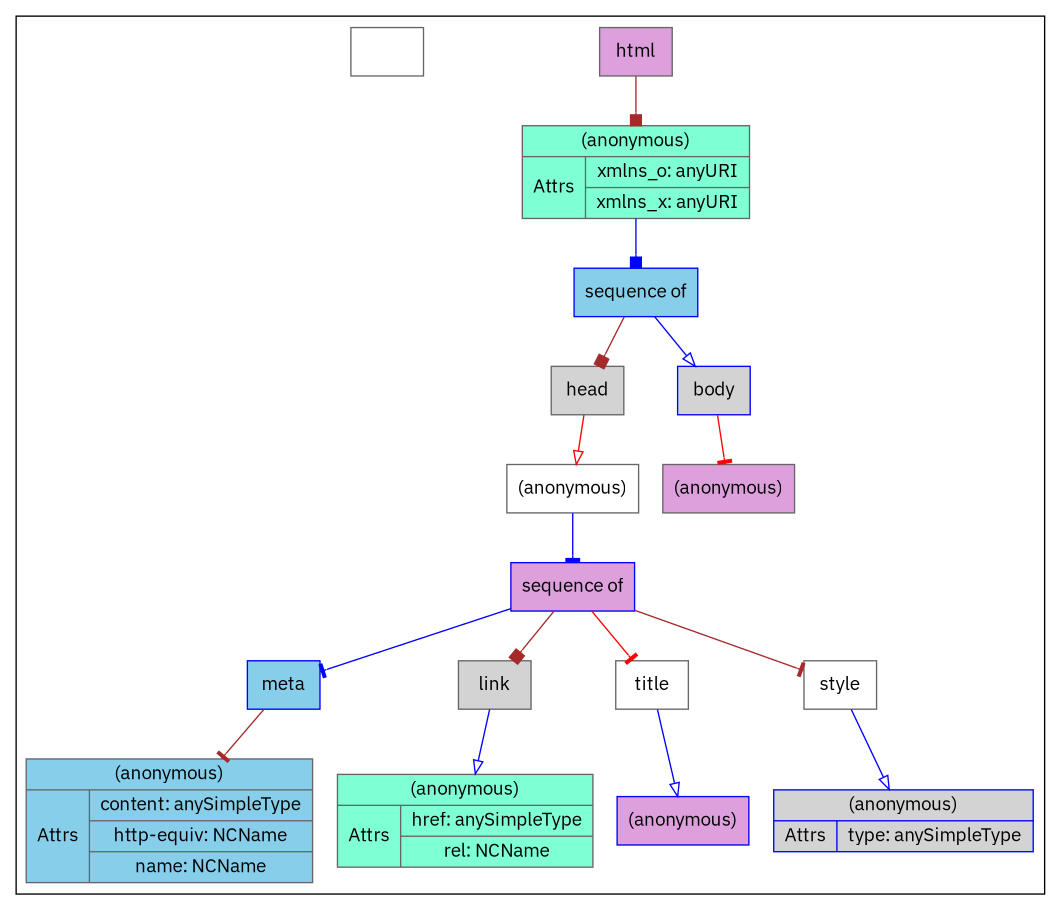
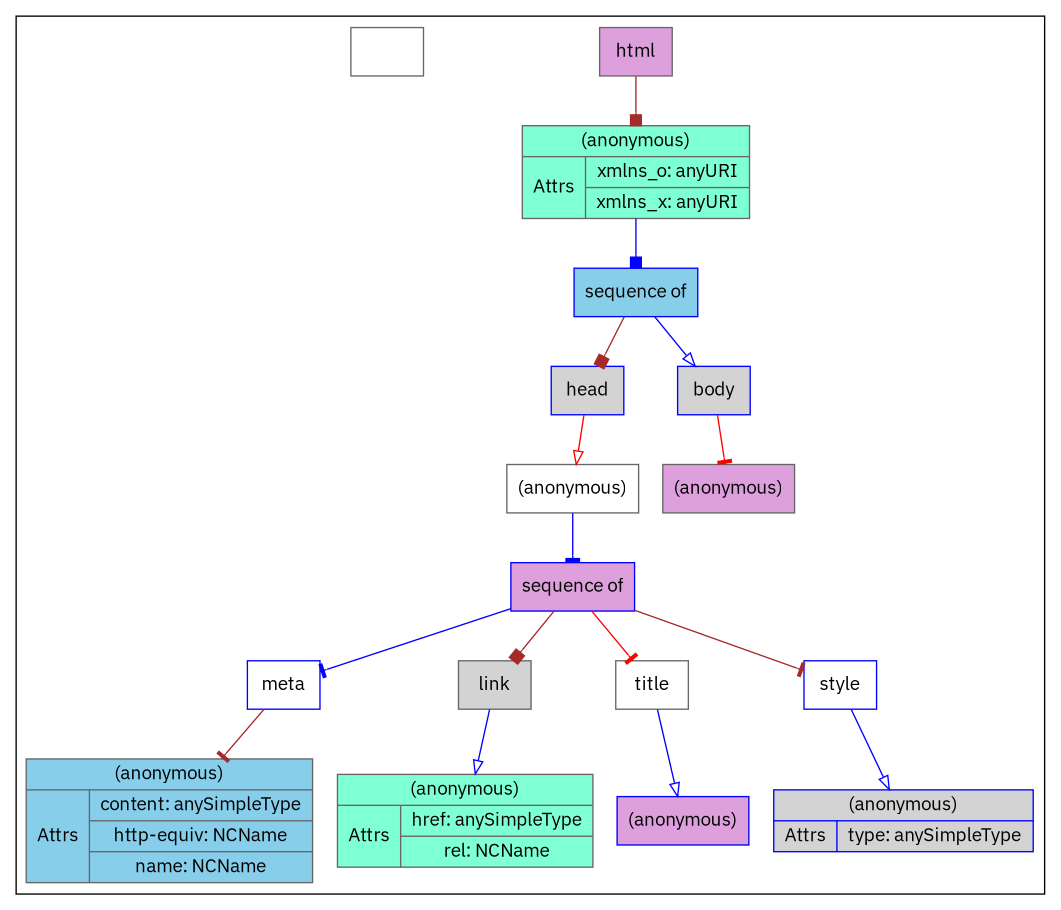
node "head": color gray40 -> blue
node "meta": fillcolor skyblue -> white
node "style": color gray40 -> blue
